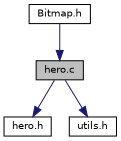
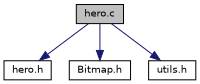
edge "Bitmap.h" -> "hero.c": reversed
